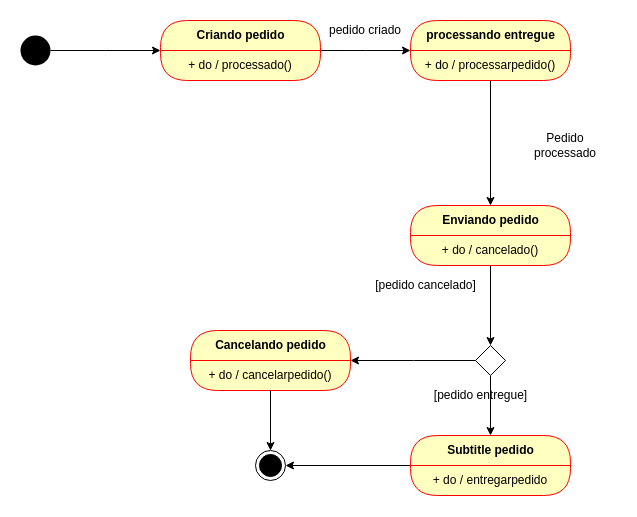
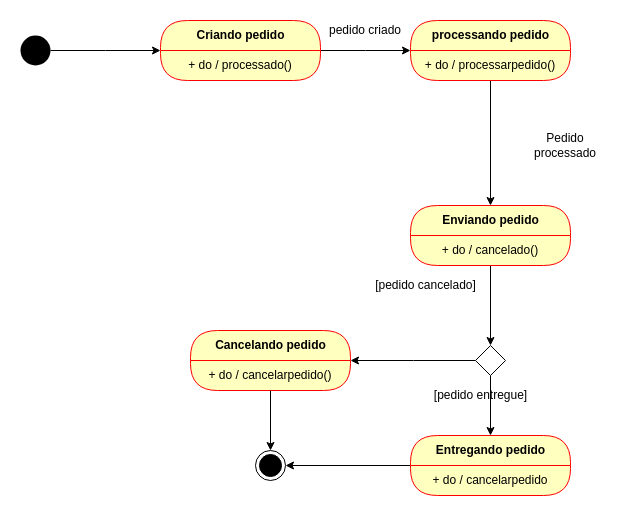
node "processando entregue": label "processando entregue" -> "processando pedido"
node "Subtitle pedido": label "Subtitle pedido" -> "Entregando pedido"
node "+ do / entregarpedido": label "+ do / entregarpedido" -> "+ do / cancelarpedido"
